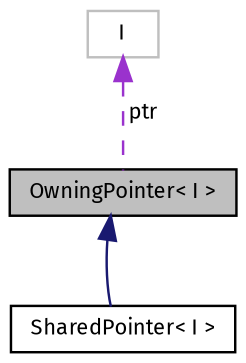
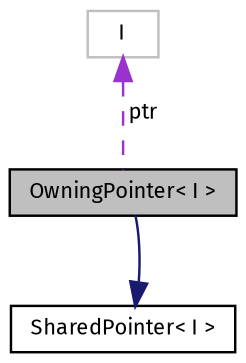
edge "SharedPointer< I >" -> "OwningPointer< I >": reversed
